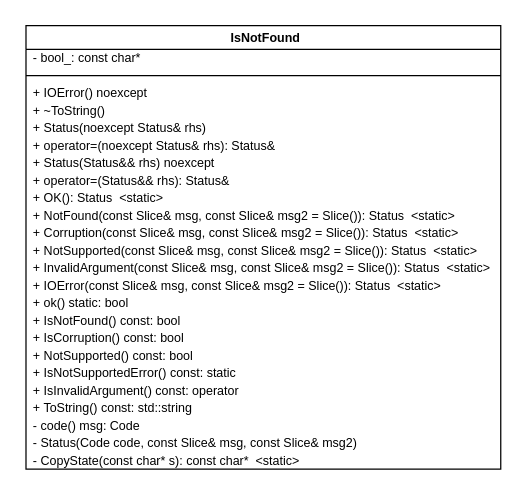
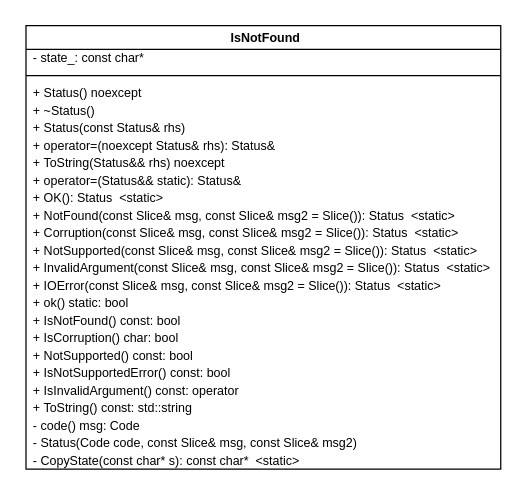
node "- bool_: const char*": label "- bool_: const char*" -> "- state_: const char*"
node "+ IOError() noexcept": label "+ IOError() noexcept" -> "+ Status() noexcept"
node "+ ~ToString()": label "+ ~ToString()" -> "+ ~Status()"
node "+ Status(noexcept Status& rhs)": label "+ Status(noexcept Status& rhs)" -> "+ Status(const Status& rhs)"
node "+ Status(Status&& rhs) noexcept": label "+ Status(Status&& rhs) noexcept" -> "+ ToString(Status&& rhs) noexcept"
node "+ operator=(Status&& rhs): Status&": label "+ operator=(Status&& rhs): Status&" -> "+ operator=(Status&& static): Status&"
node "+ IsCorruption() const: bool": label "+ IsCorruption() const: bool" -> "+ IsCorruption() char: bool"
node "+ IsNotSupportedError() const: static": label "+ IsNotSupportedError() const: static" -> "+ IsNotSupportedError() const: bool"
